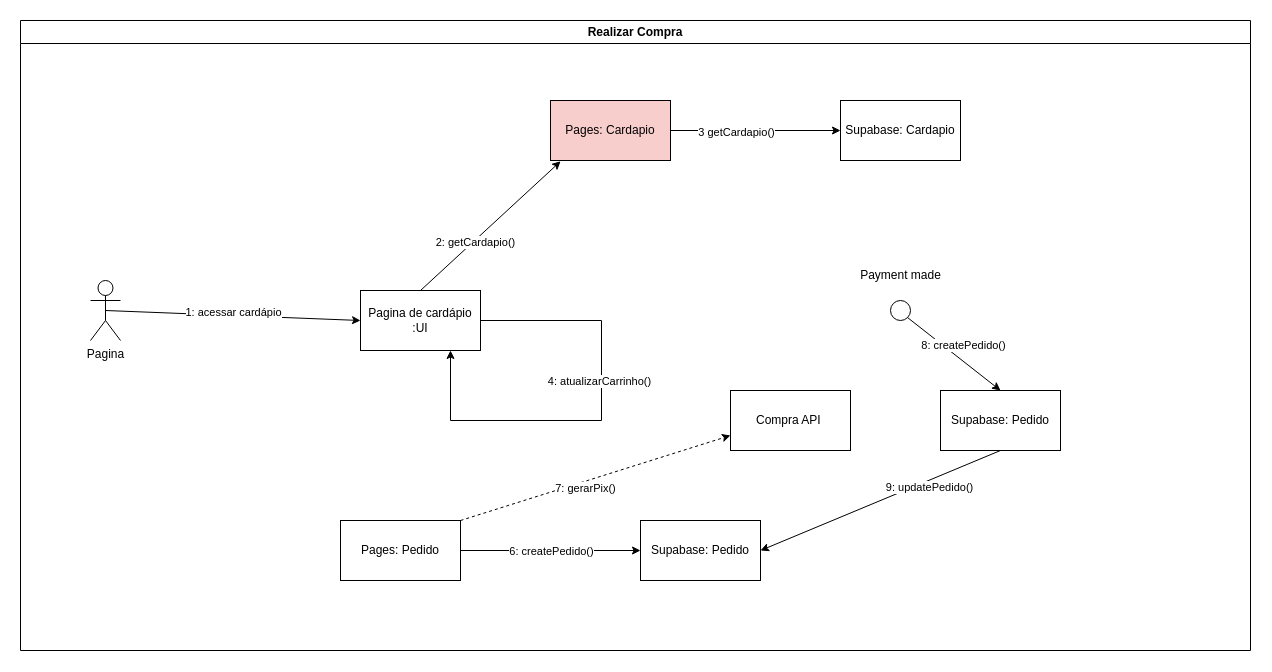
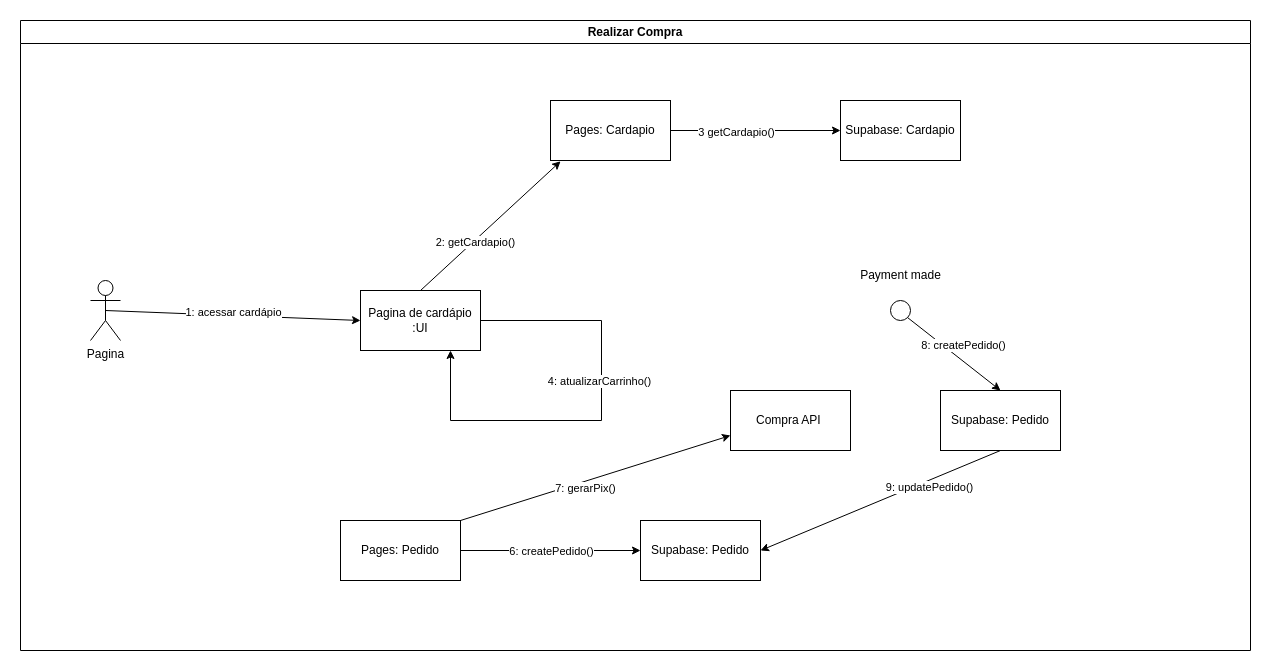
node "Pages: Cardapio": fillcolor #f8cecc -> #ffffff
edge "Pages: Pedido" -> "Compra API": style dashed -> solid
